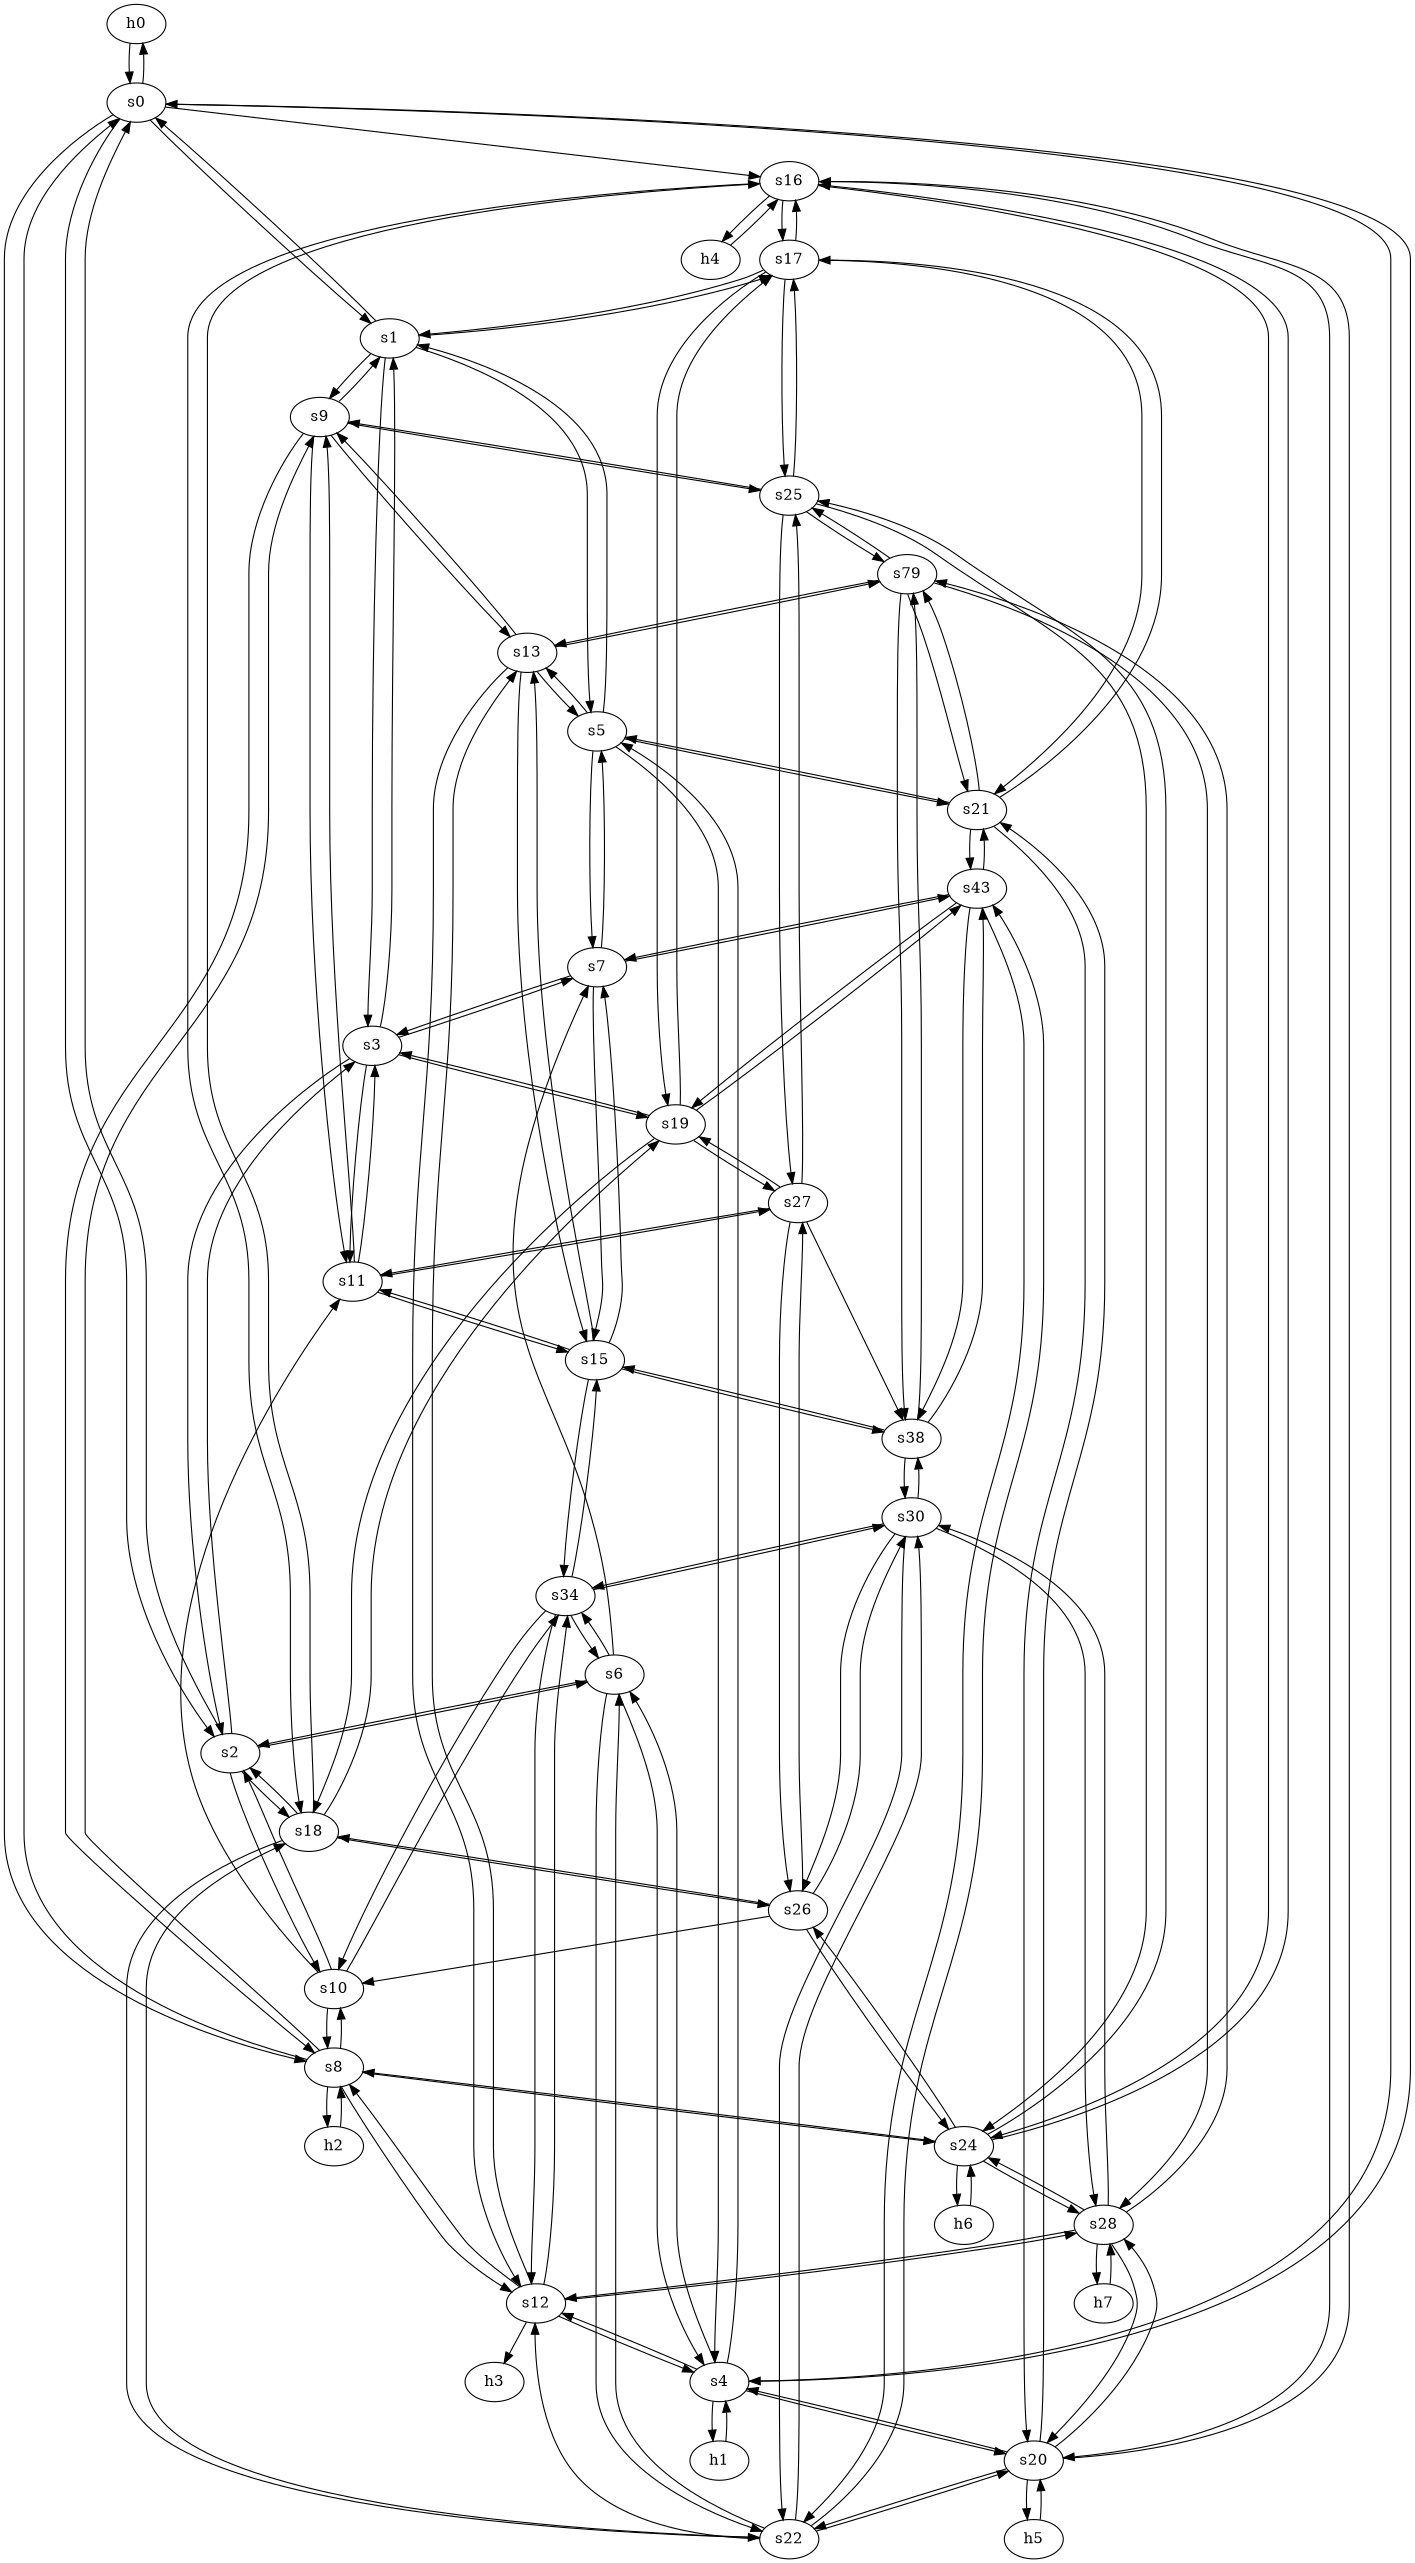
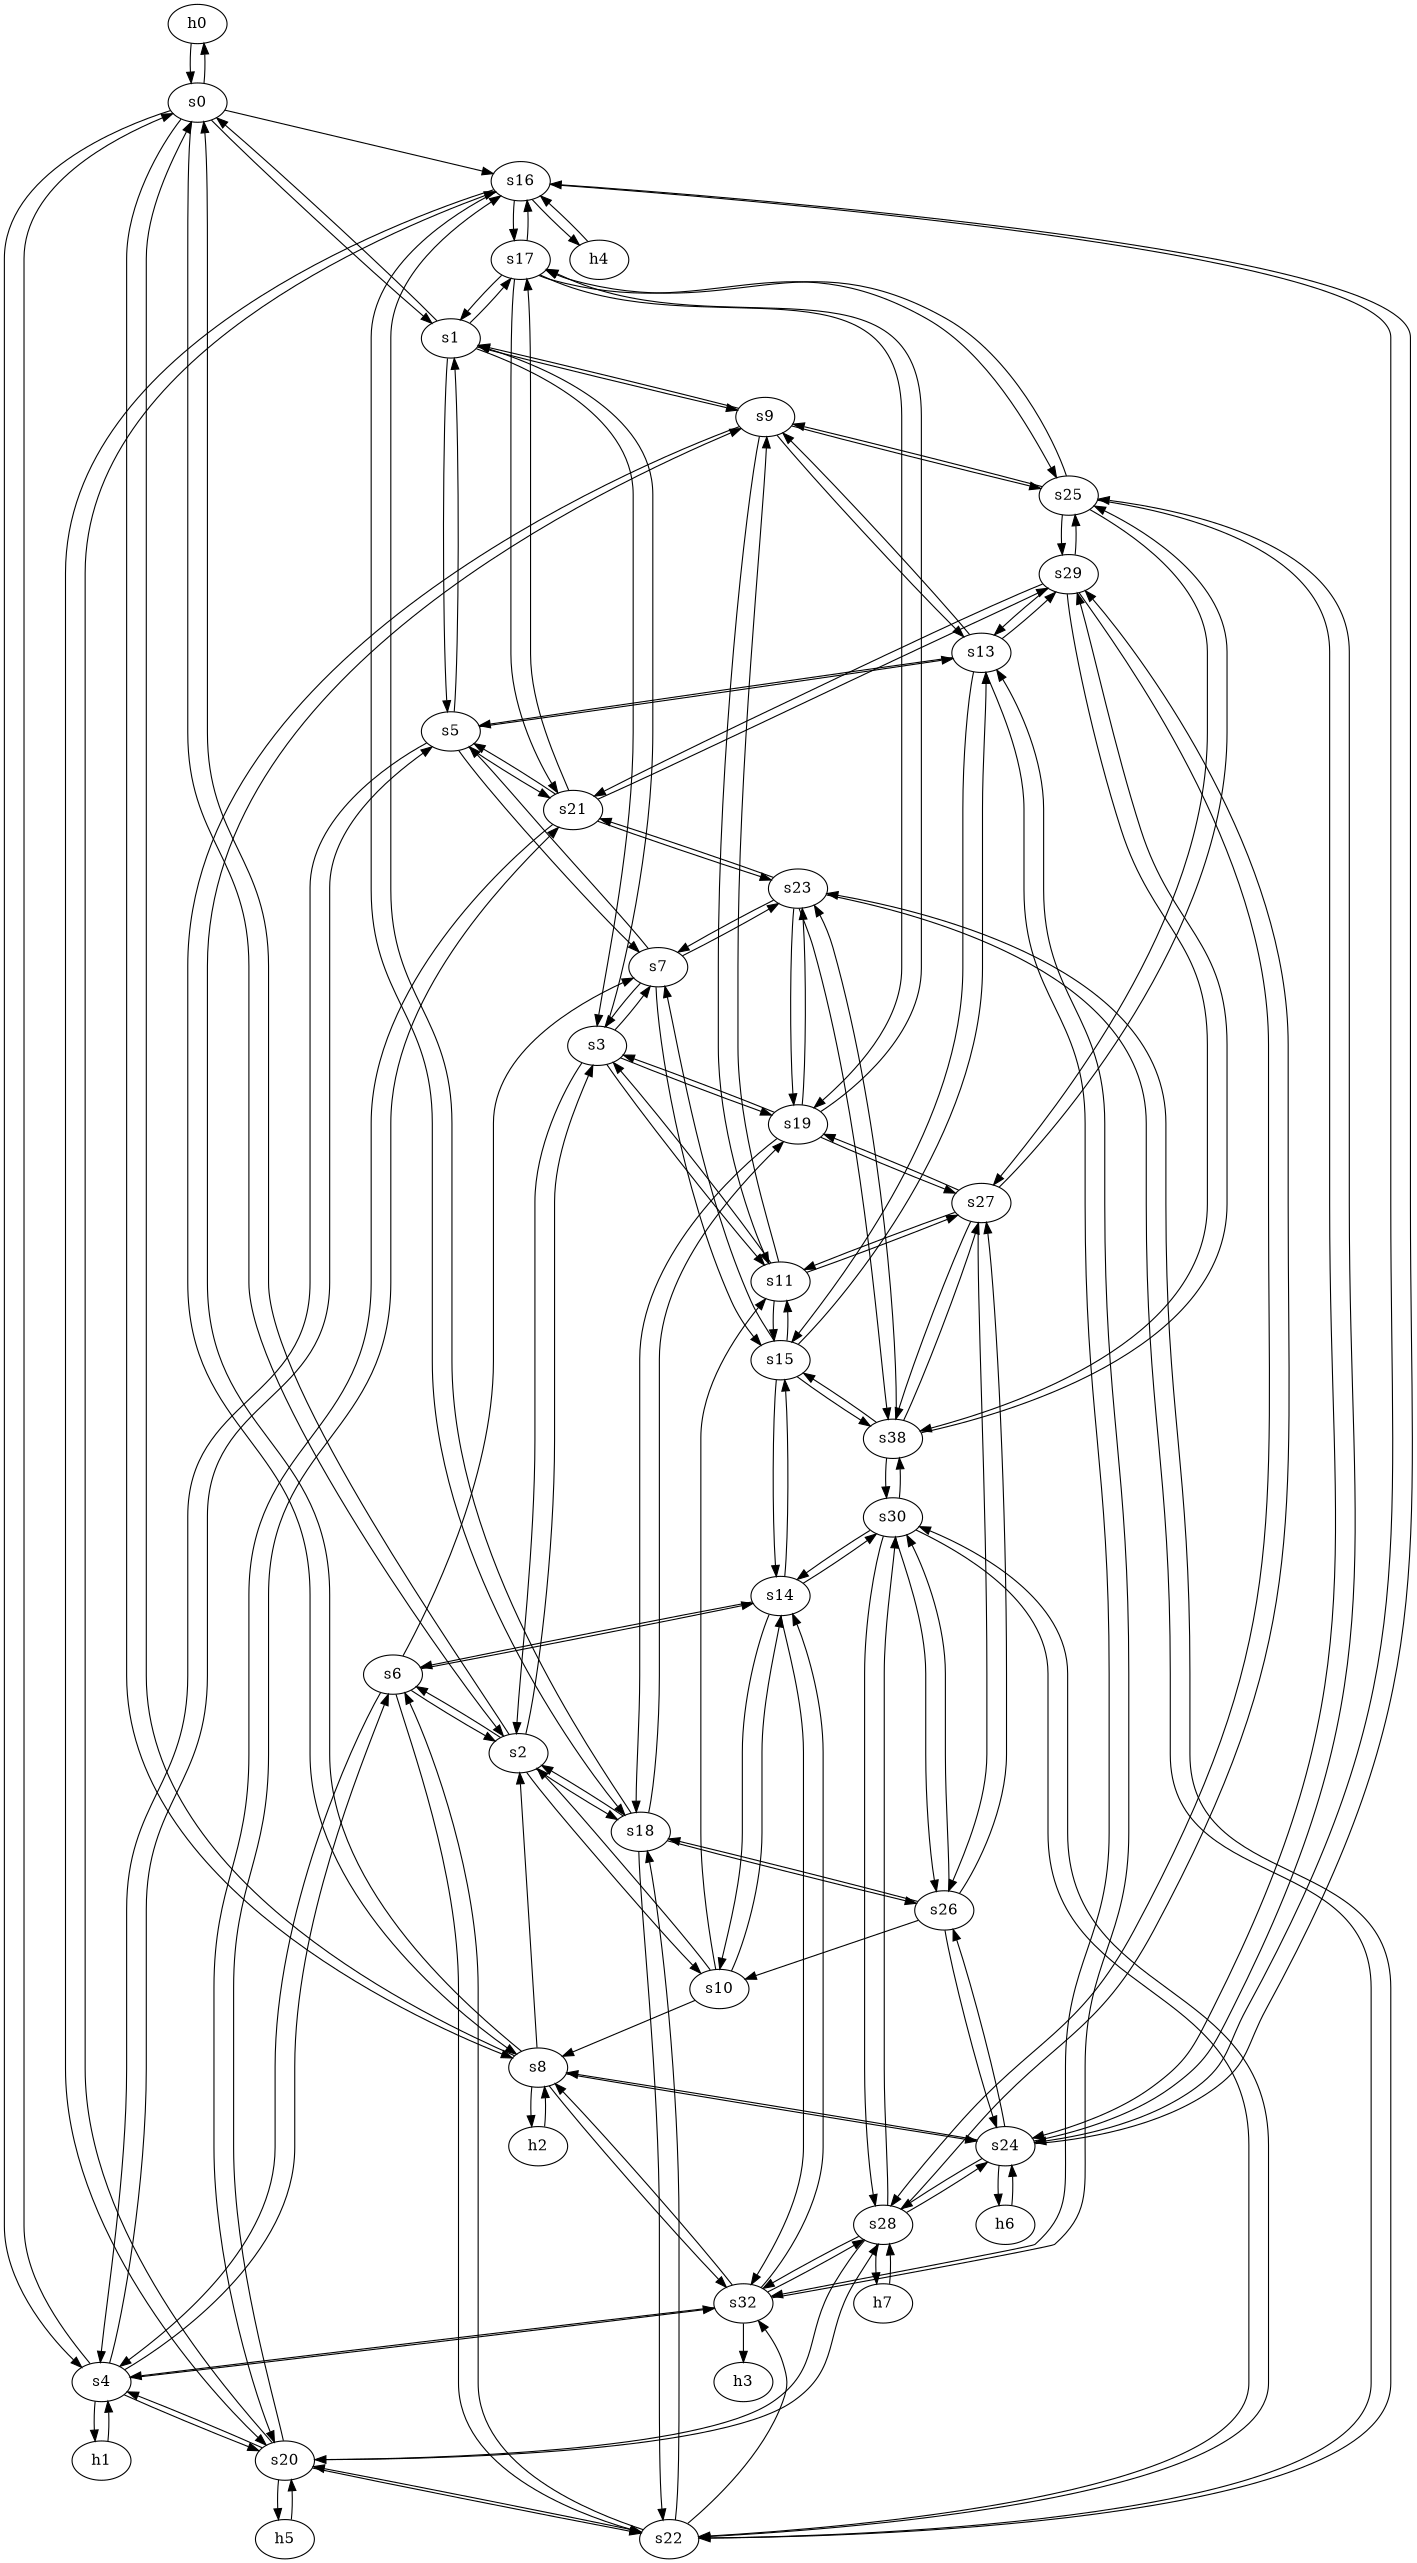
node "s79": label "s79" -> "s29"
node "s43": label "s43" -> "s23"
edge "s38" -> "s27": added
node "s34": label "s34" -> "s14"
edge "s8" -> "s10": now "s8" -> "s2"
node "s12": label "s12" -> "s32"
